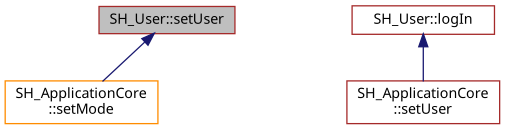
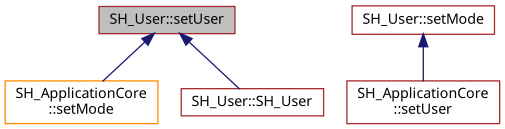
node "SH_User::logIn": label "SH_User::logIn" -> "SH_User::setMode"
node "SH_User::SH_User": added
